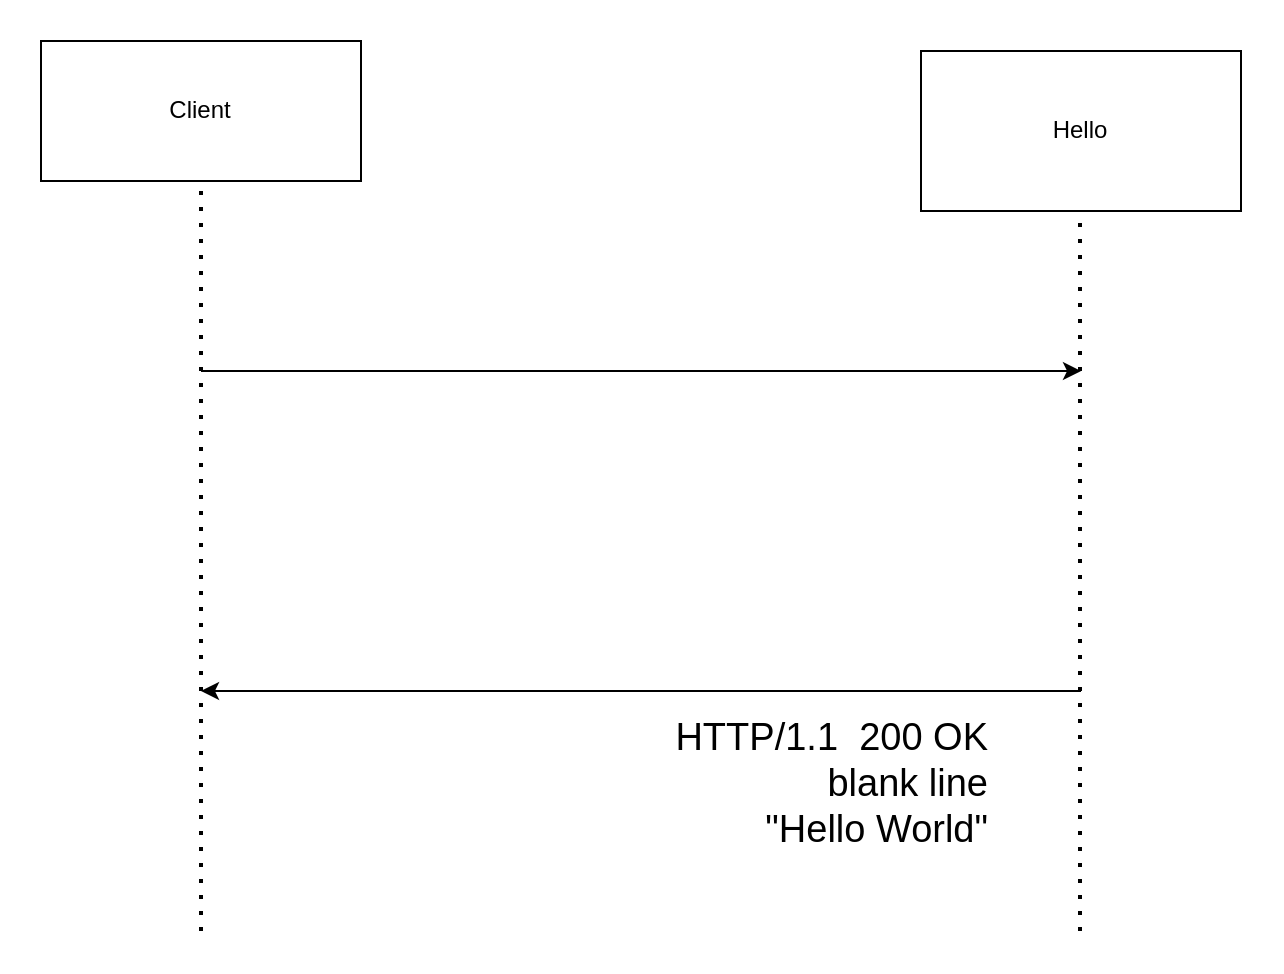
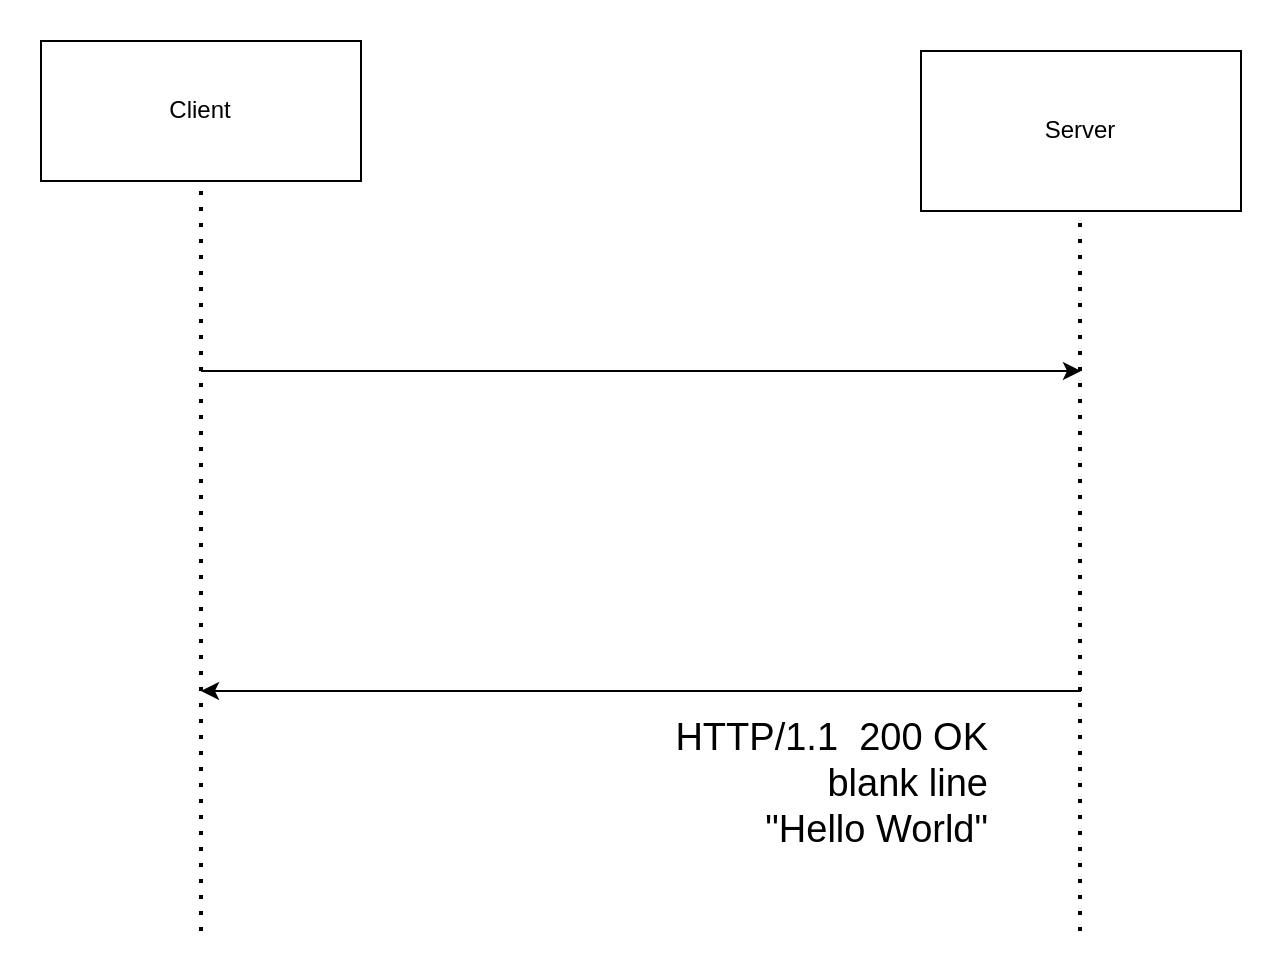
node "Hello": label "Hello" -> "Server"
